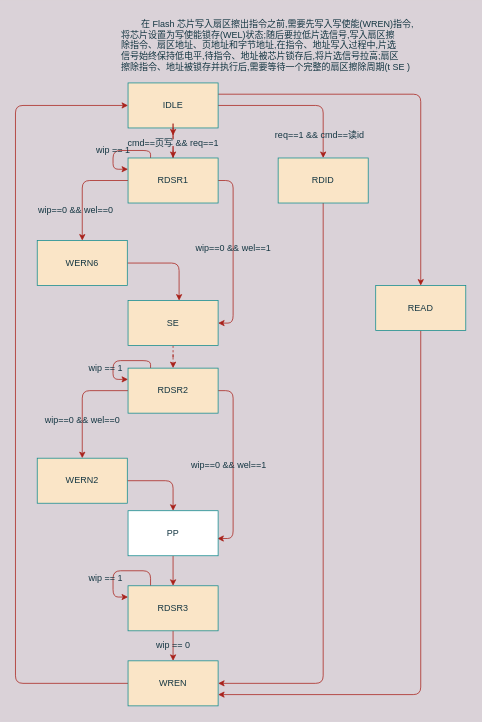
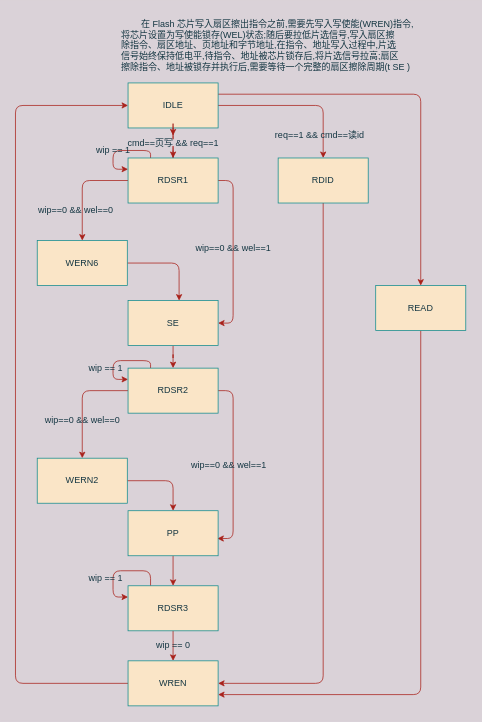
edge "SE" -> "RDSR2": style dashed -> solid
node "PP": fillcolor #ffffff -> #fae5c7
